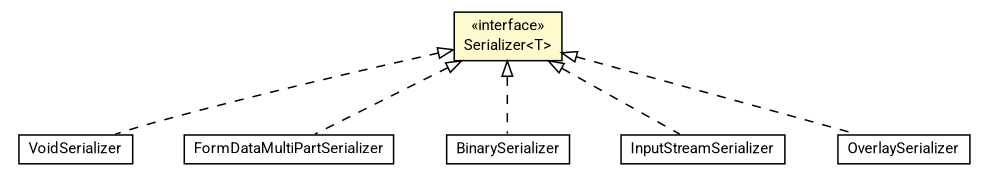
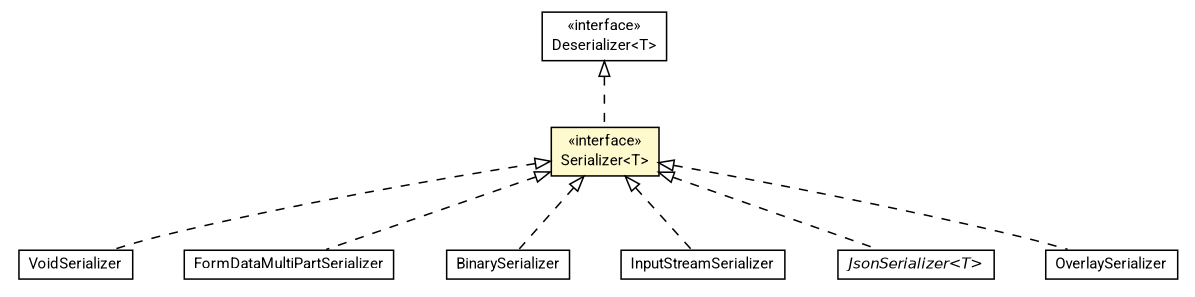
node "Deserializer<T>": added
node "JsonSerializer<T>": added
